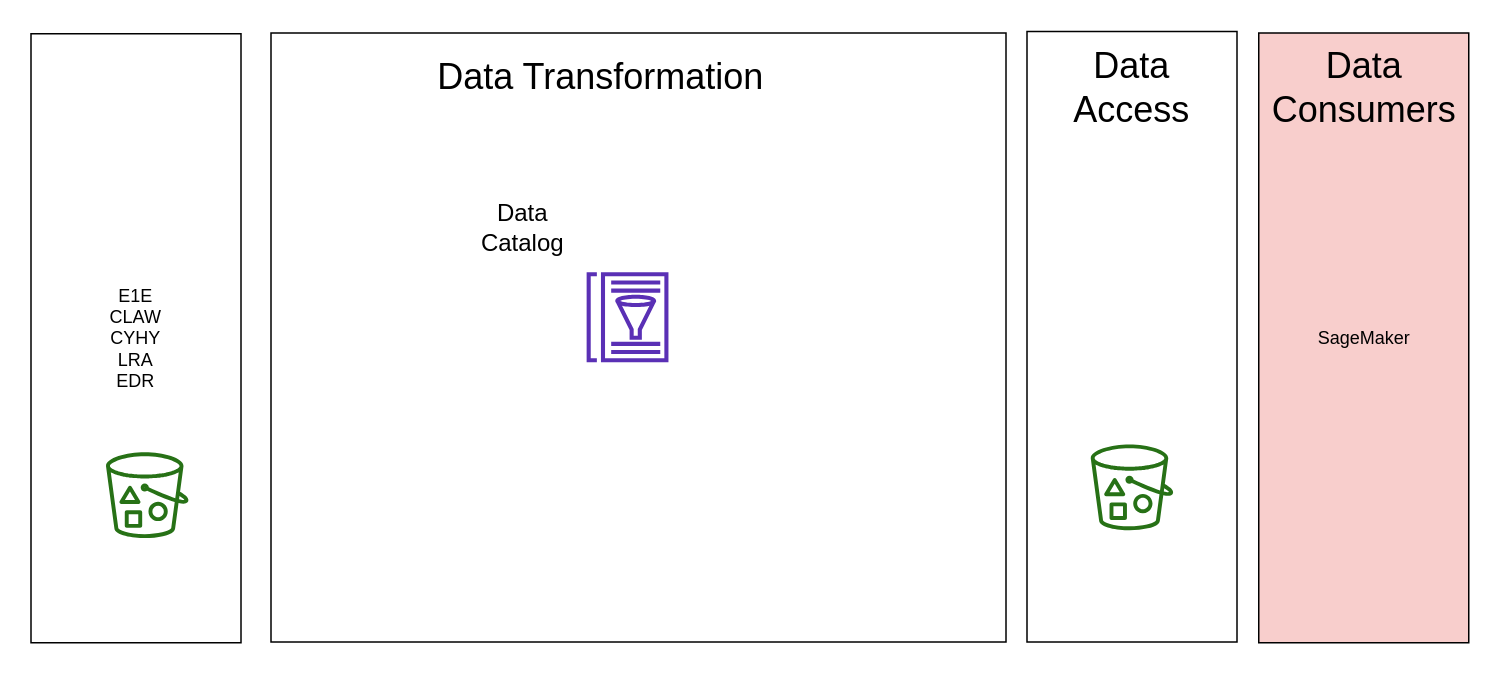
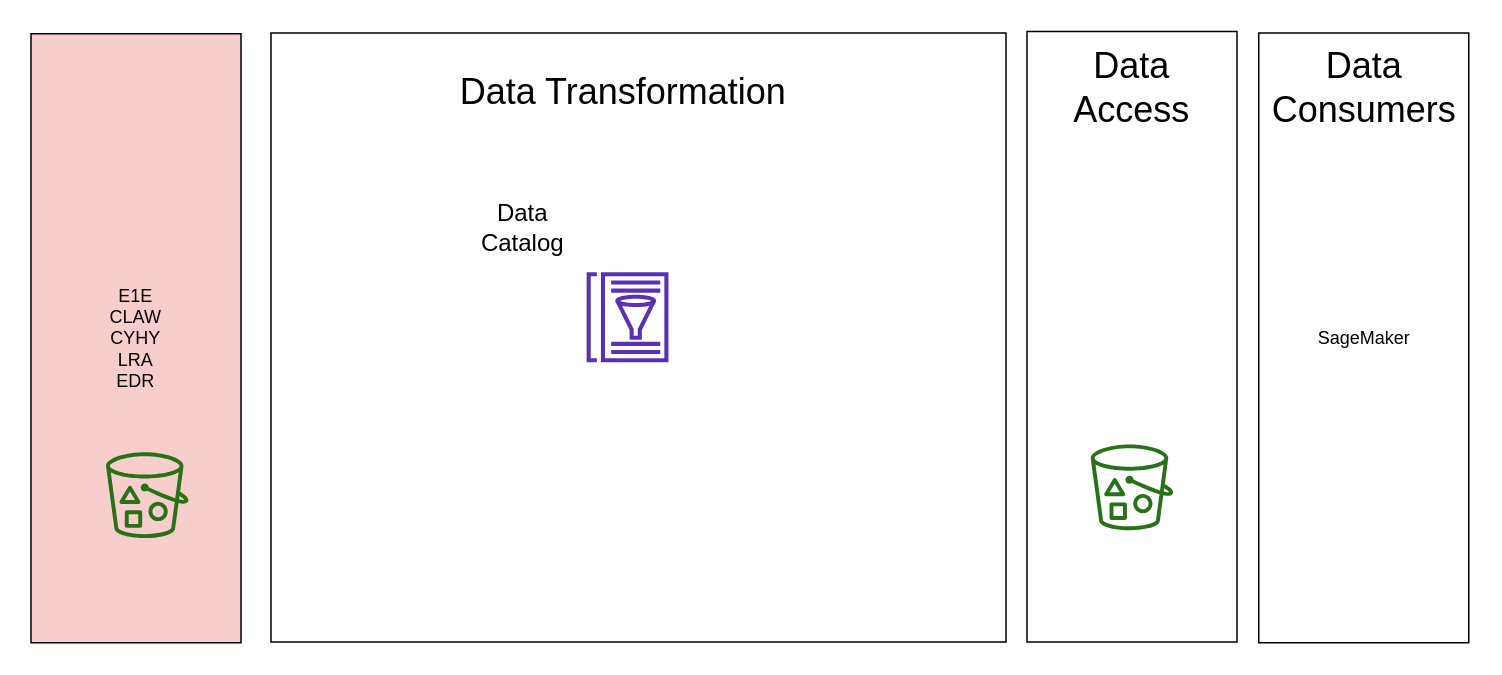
node "Data Transformation": moved (601, 77) -> (623, 92)
node "E1E CLAW CYHY LRA EDR": fillcolor #ffffff -> #f8cecc
node "SageMaker": fillcolor #f8cecc -> #ffffff
